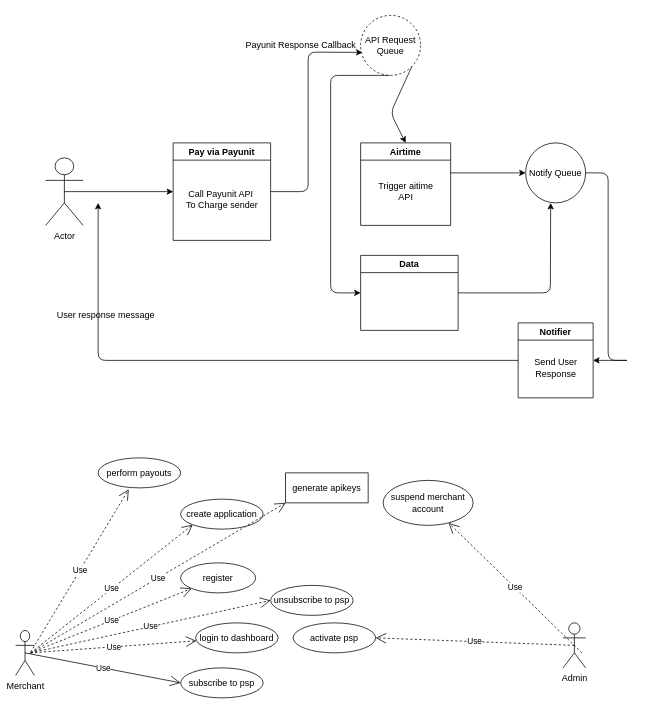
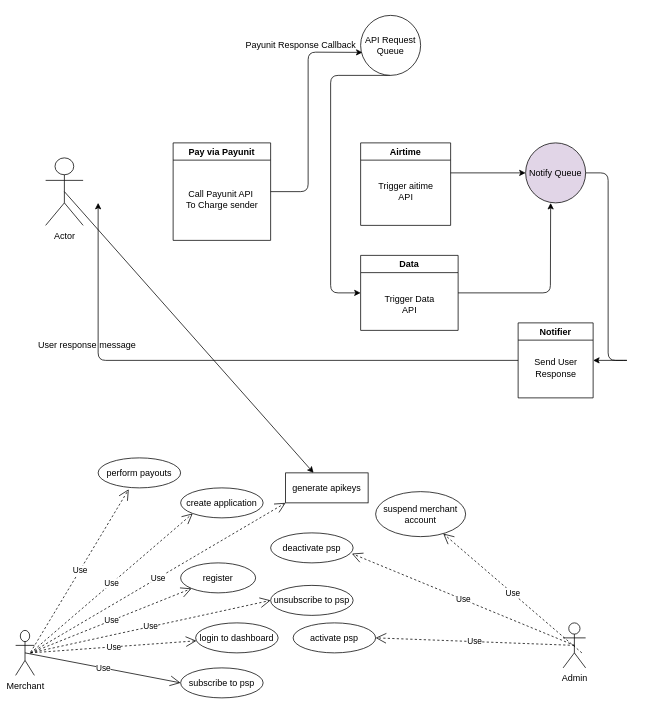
node "API Request Queue": style dashed -> solid
edge "API Request Queue" -> "Airtime": removed
node "Notify Queue": fillcolor #ffffff -> #e1d5e7
edge "Actor" -> "Pay via Payunit": now "Actor" -> "generate apikeys"
node "Trigger Data API": added
node "User response message": moved (105, 315) -> (87, 345)
node "suspend merchant account": moved (428, 503) -> (420, 514)
node "create application": moved (222, 514) -> (222, 503)
node "deactivate psp": added
edge "Admin" -> "deactivate psp": added, label "Use"
